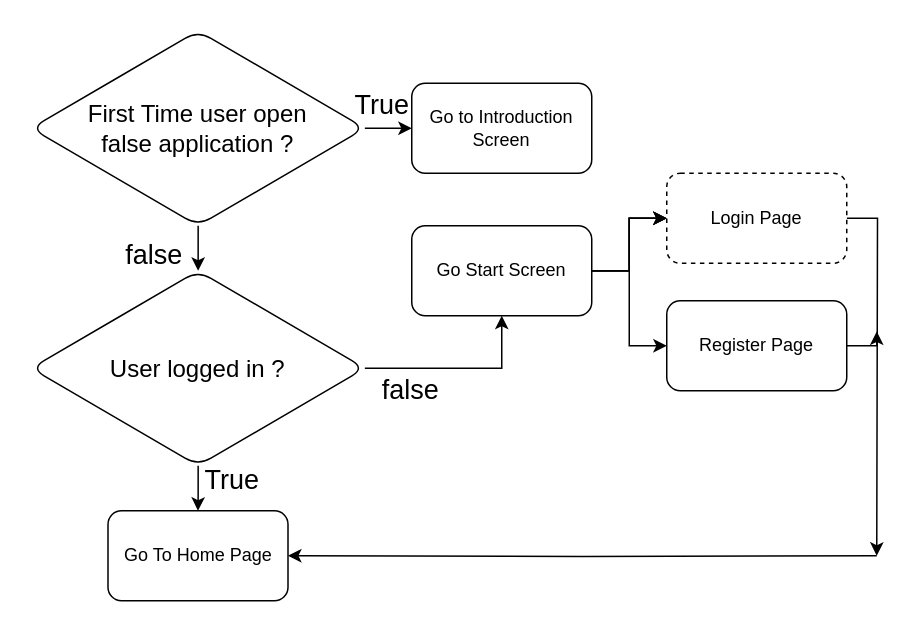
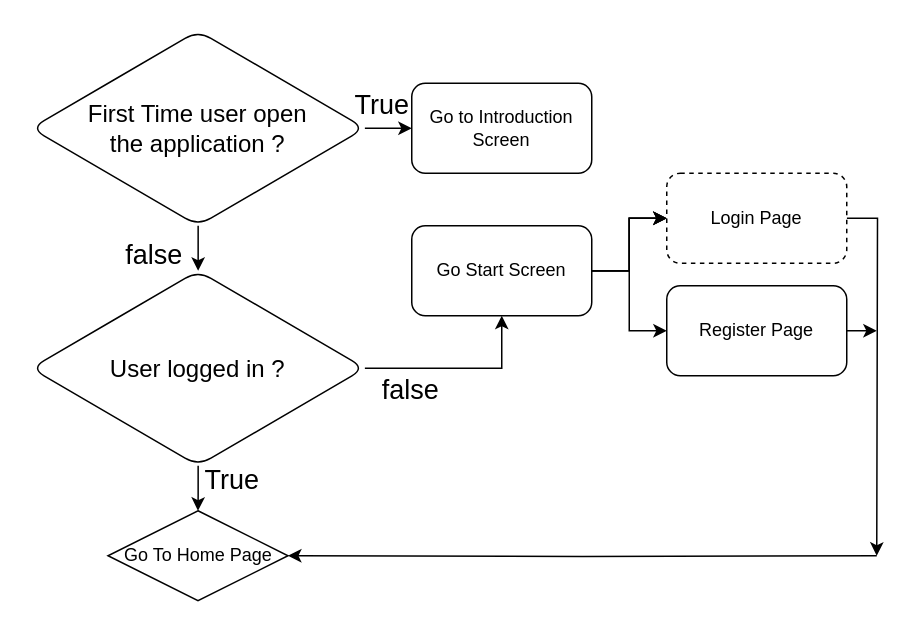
node "First Time user open false application ?": label "First Time user open false application ?" -> "First Time user open the application ?"
node "Register Page": moved (757, 346) -> (757, 331)
node "Go To Home Page": shape rounded rectangle -> diamond
